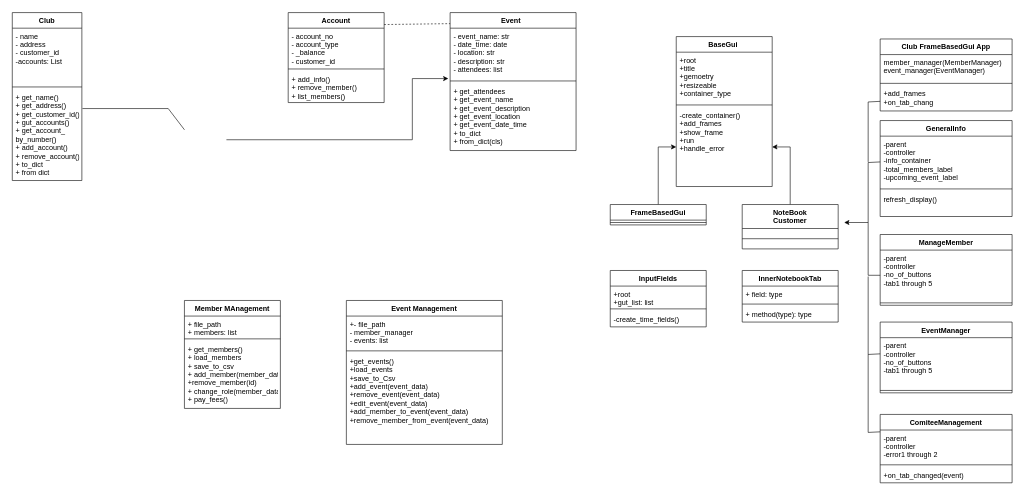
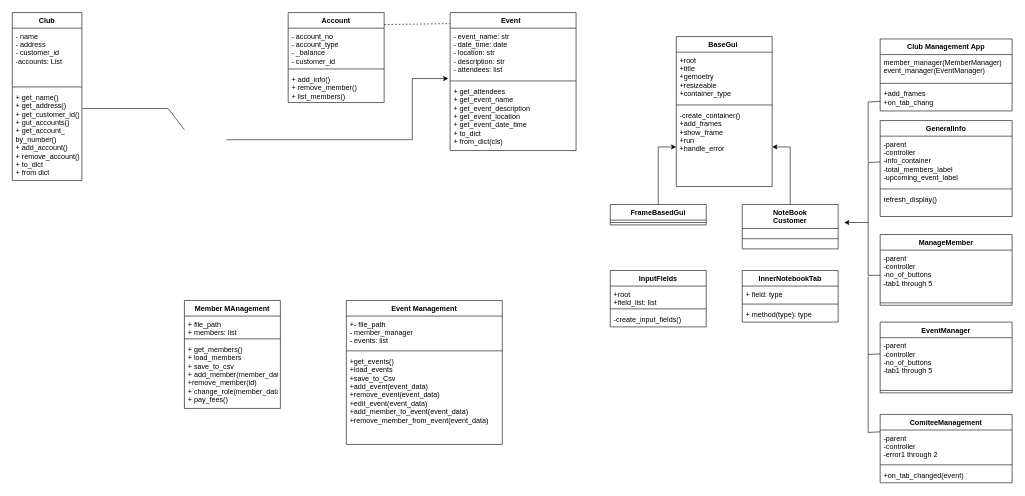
node "Club FrameBasedGui App": label "Club FrameBasedGui App" -> "Club Management App"
node "+root +gut_list: list": label "+root +gut_list: list" -> "+root +field_list: list"
node "-create_time_fields()": label "-create_time_fields()" -> "-create_input_fields()"
